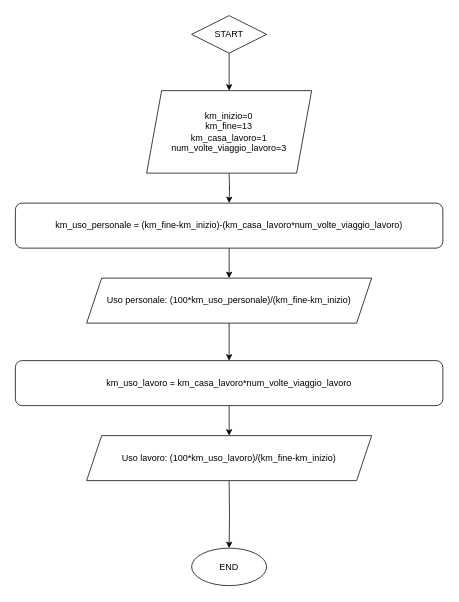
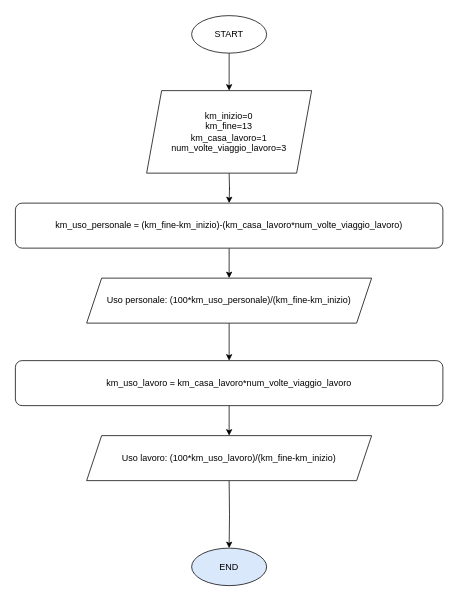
node "START": shape diamond -> ellipse
node "END": fillcolor #ffffff -> #dae8fc
